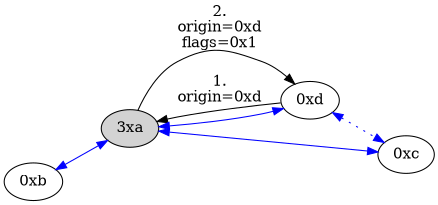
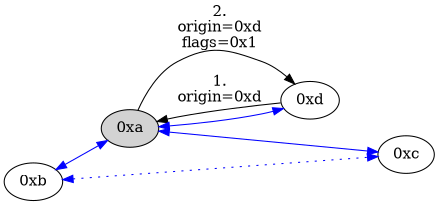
node "3xa": label "3xa" -> "0xa"
edge "0xd" -- "0xc": now "0xb" -- "0xc"
